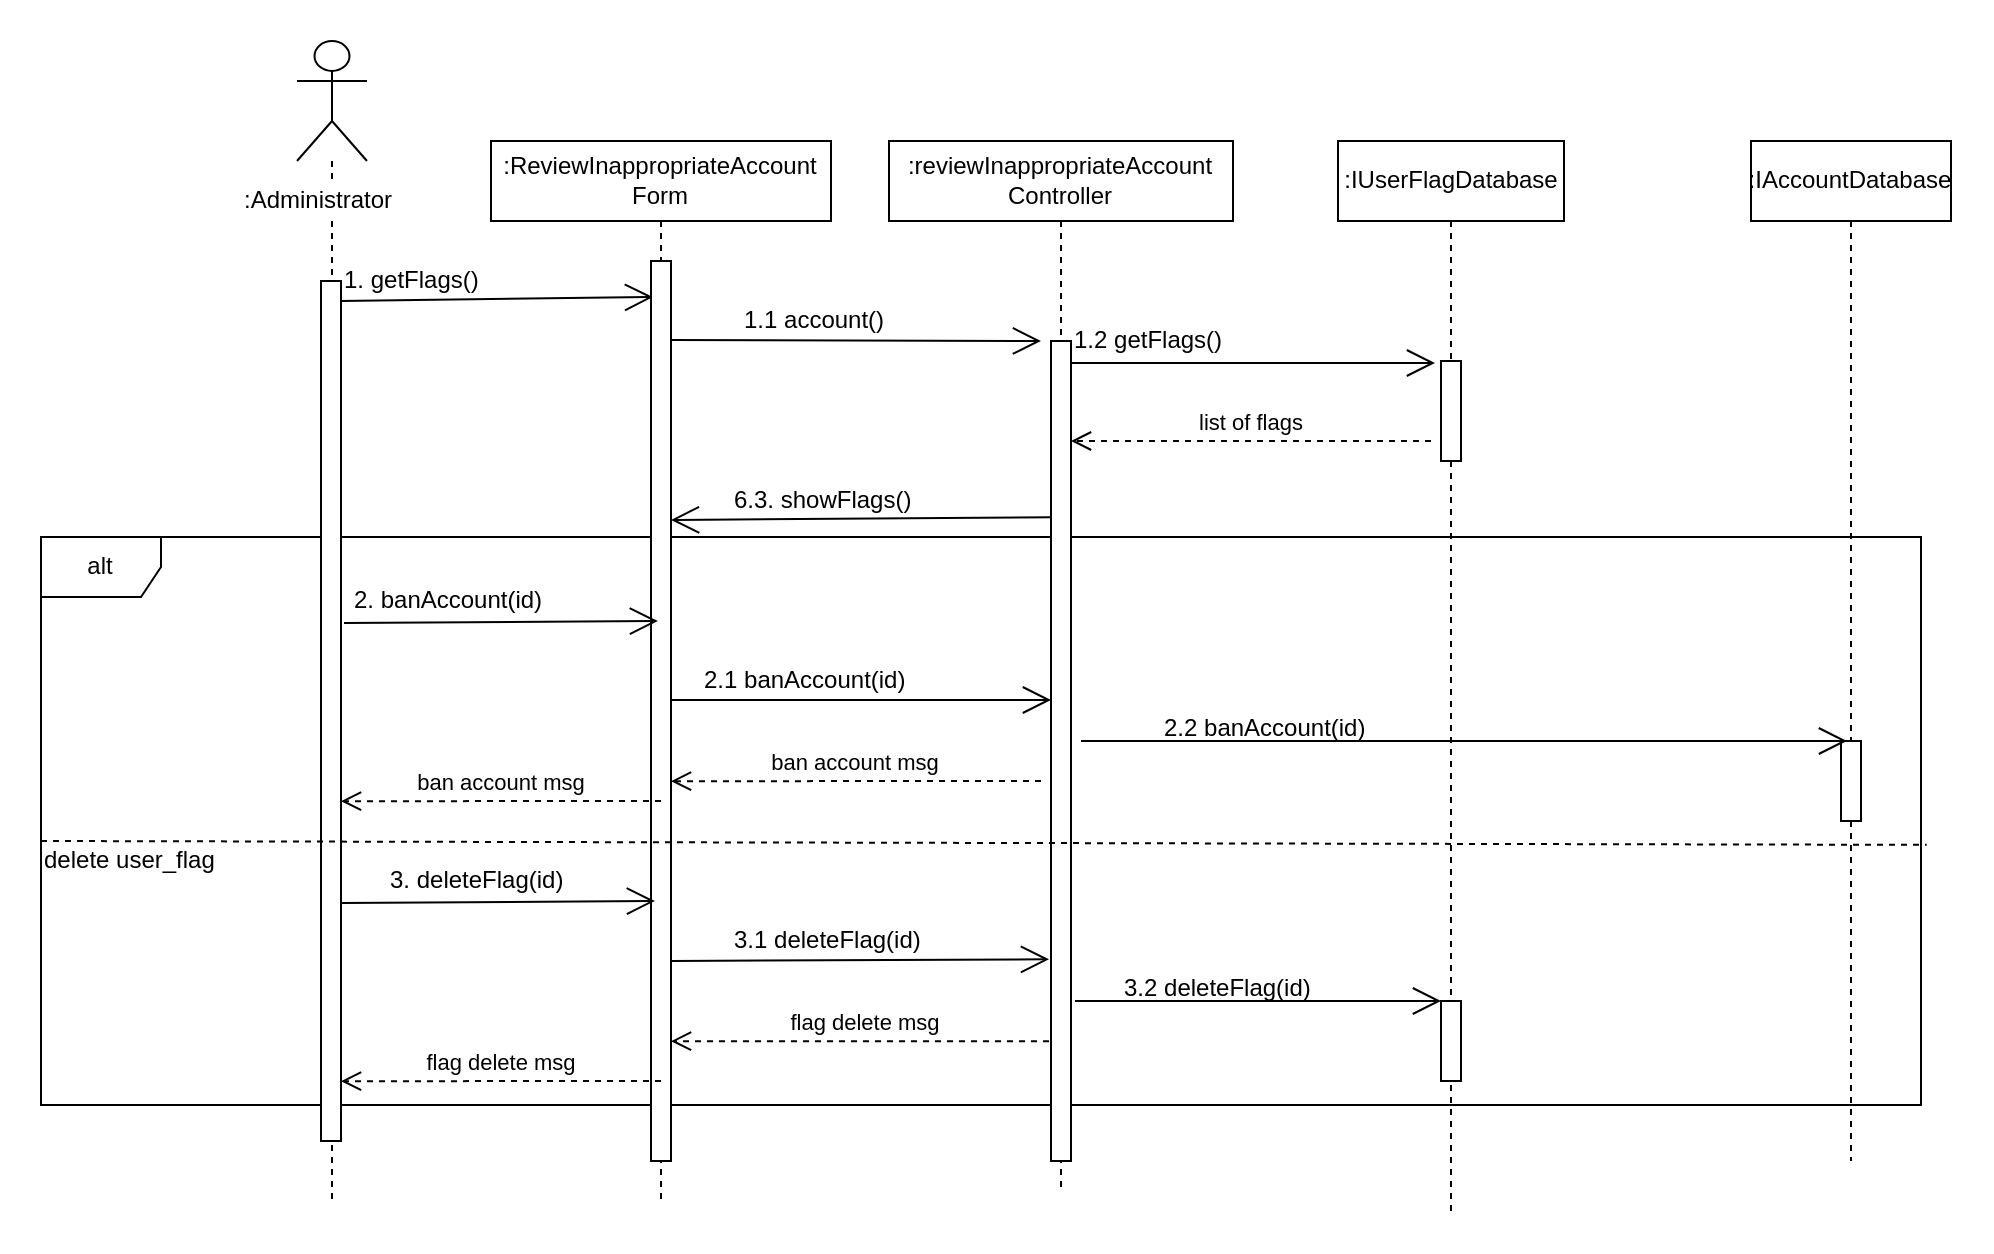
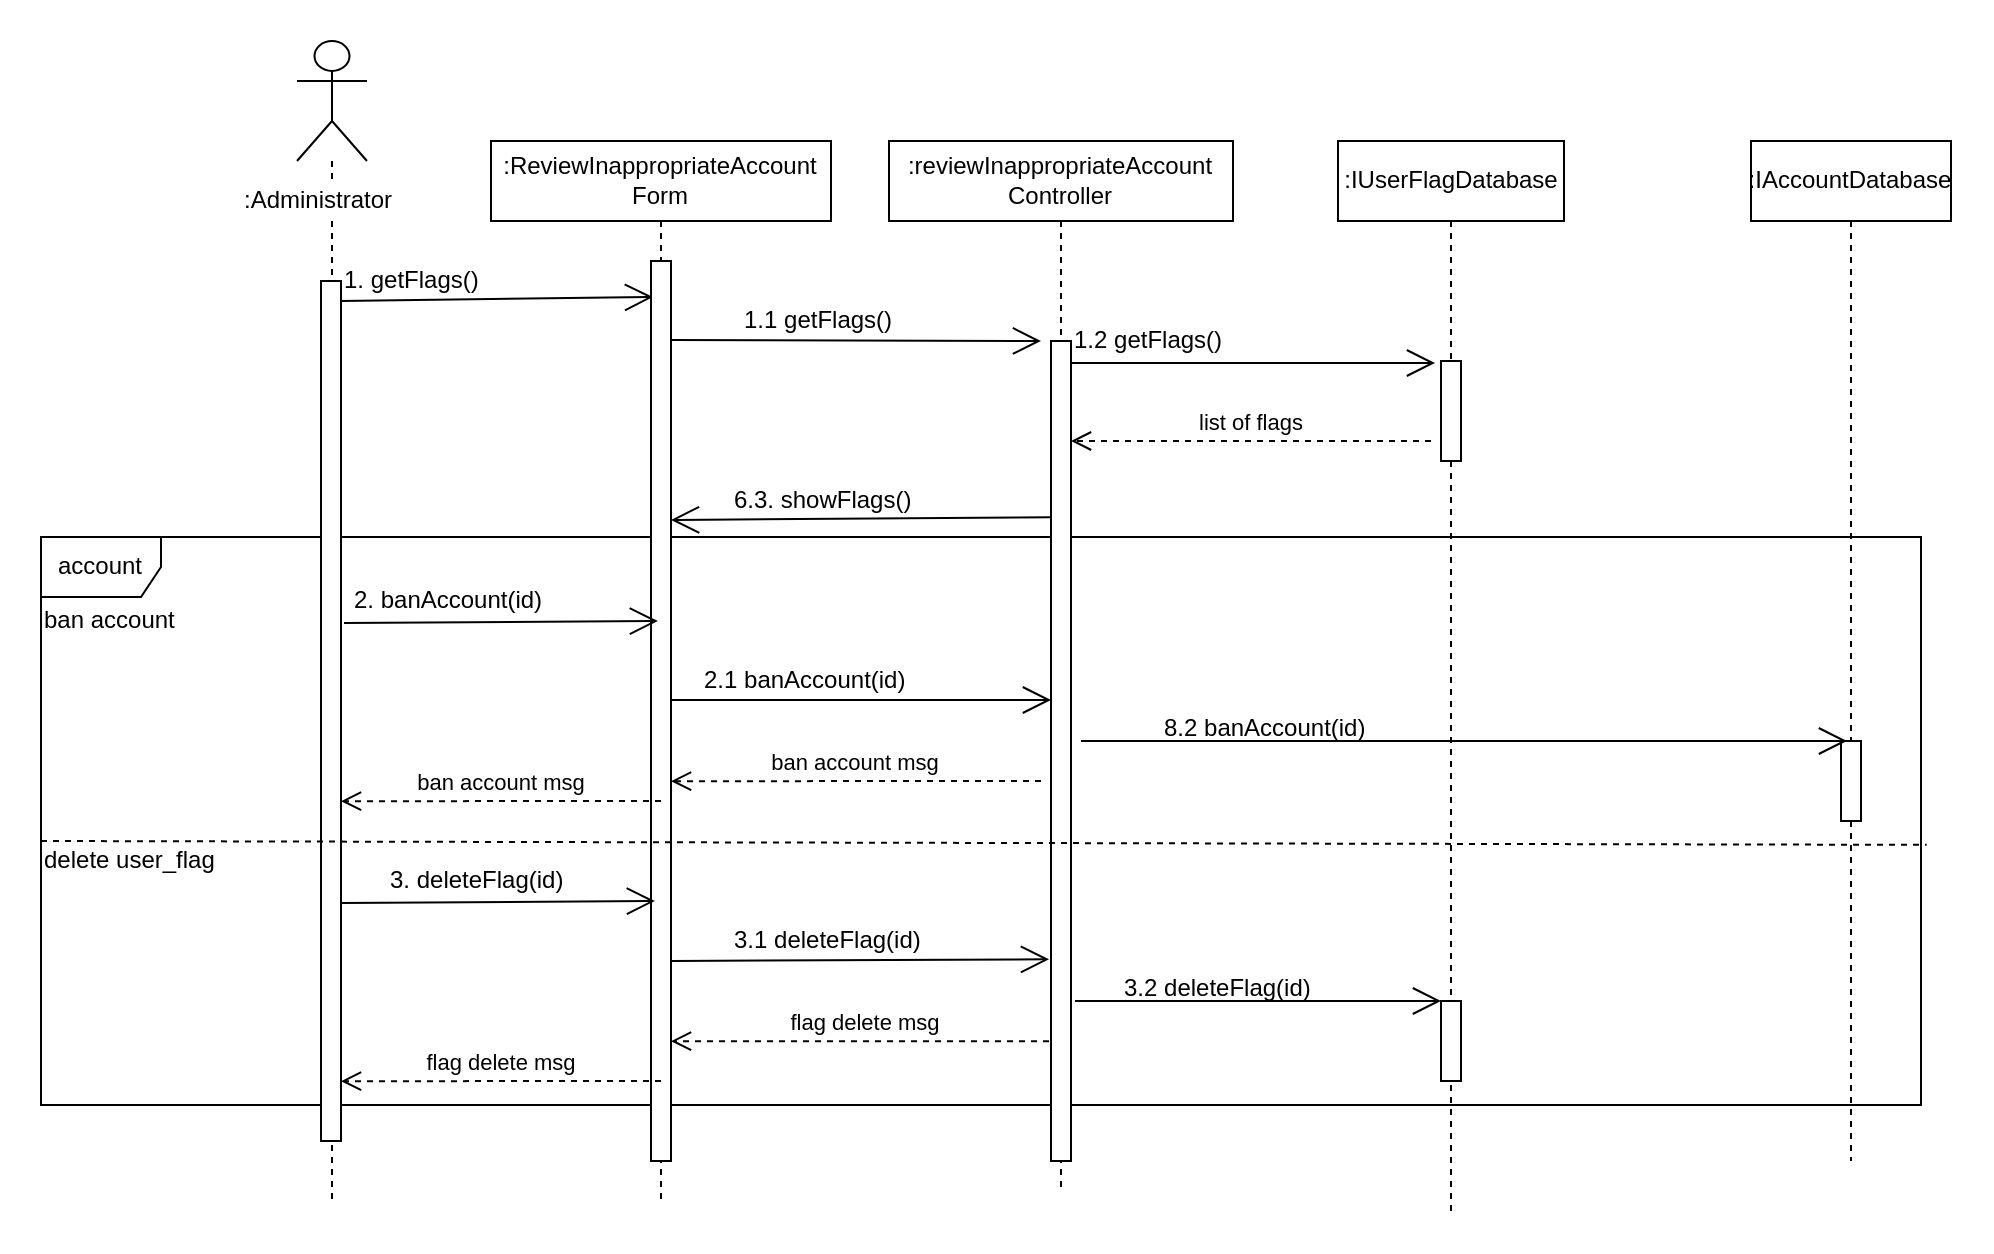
node "1.1 account()": label "1.1 account()" -> "1.1 getFlags()"
node "alt": label "alt" -> "account"
node "ban account": added
node "2.2 banAccount(id)": label "2.2 banAccount(id)" -> "8.2 banAccount(id)"
